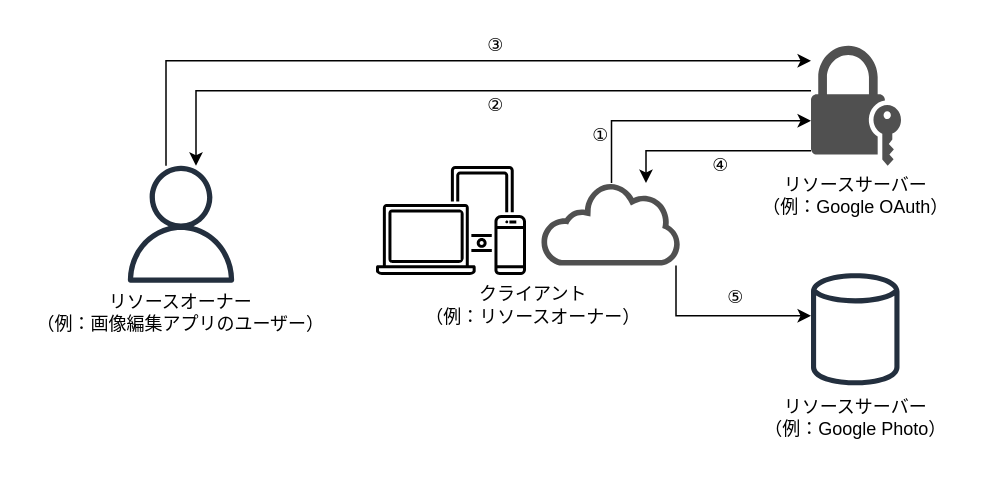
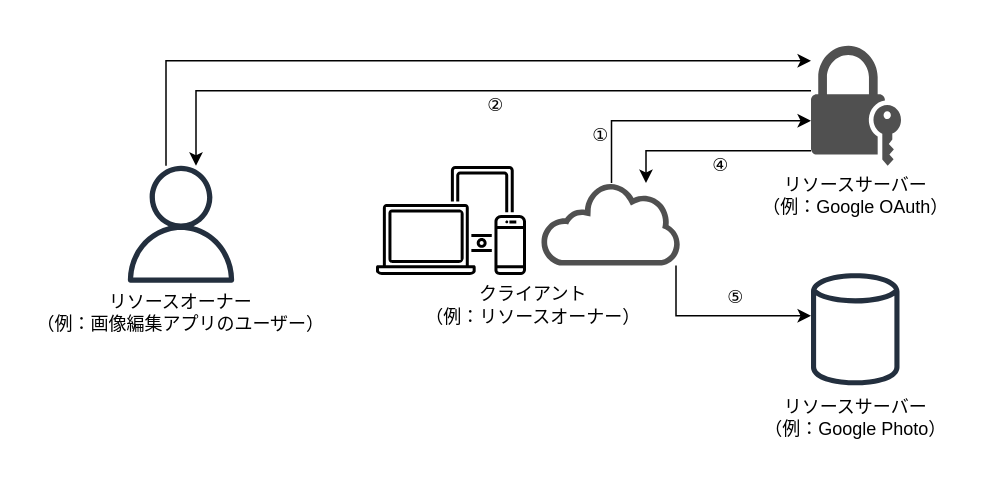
node "③": removed
